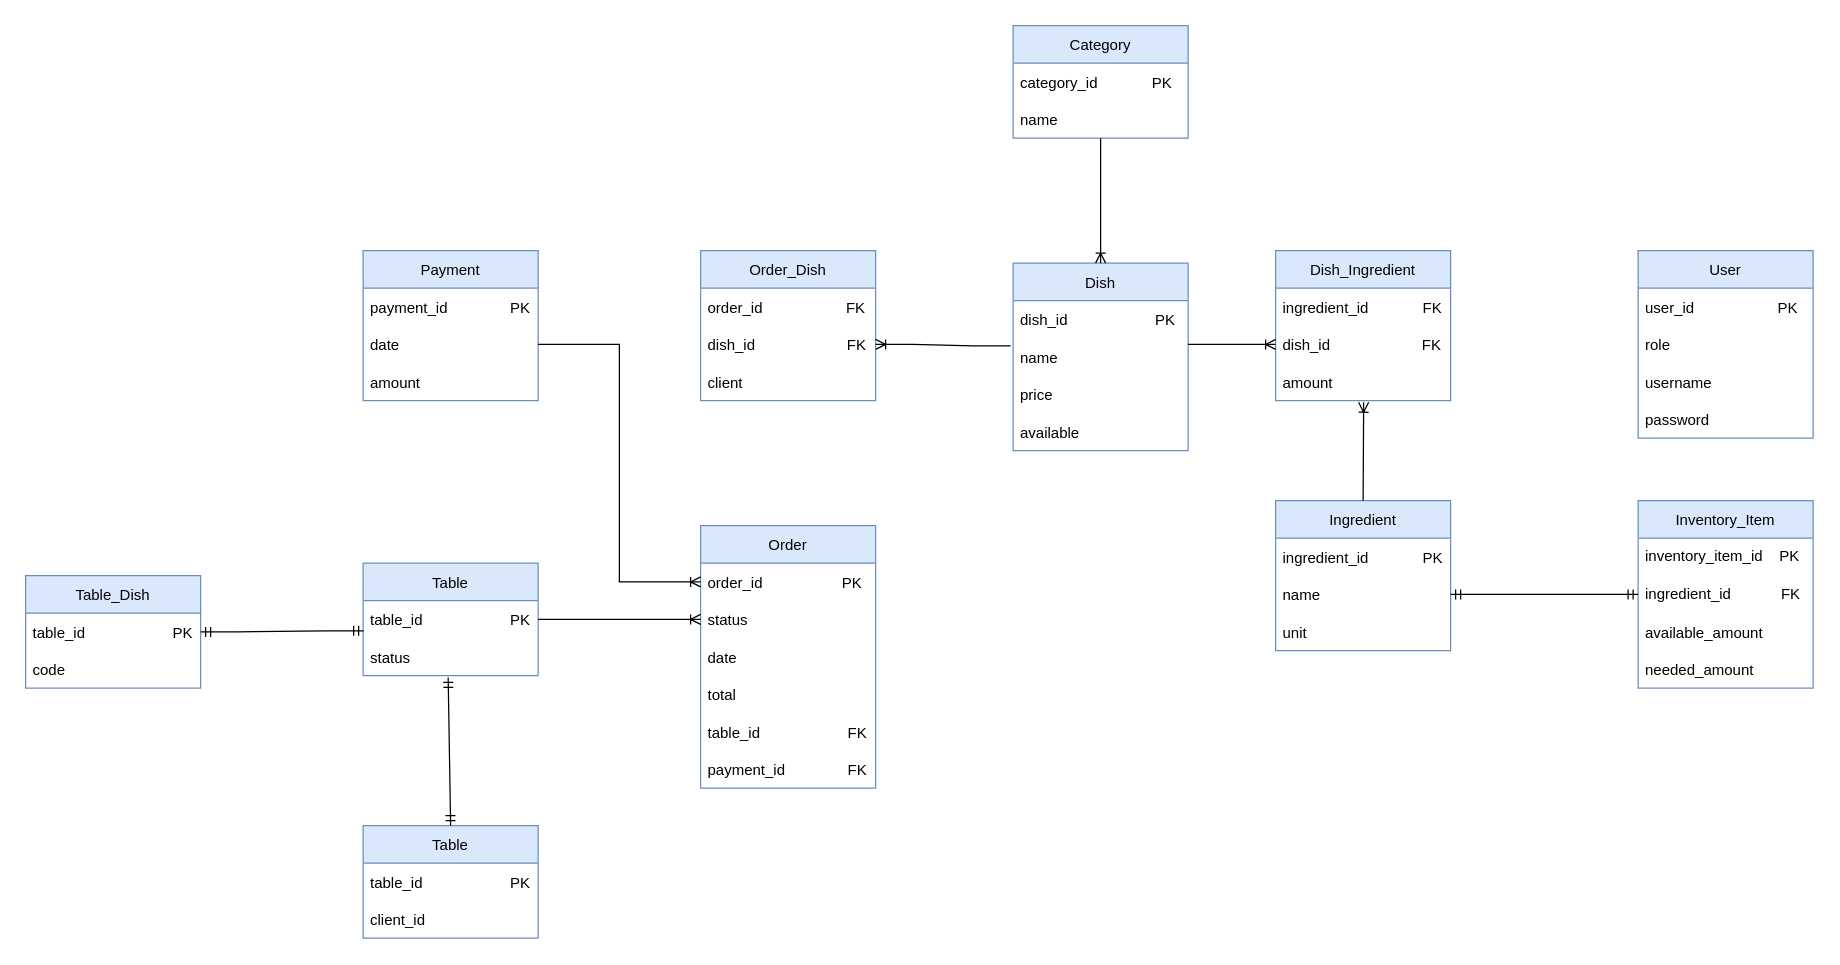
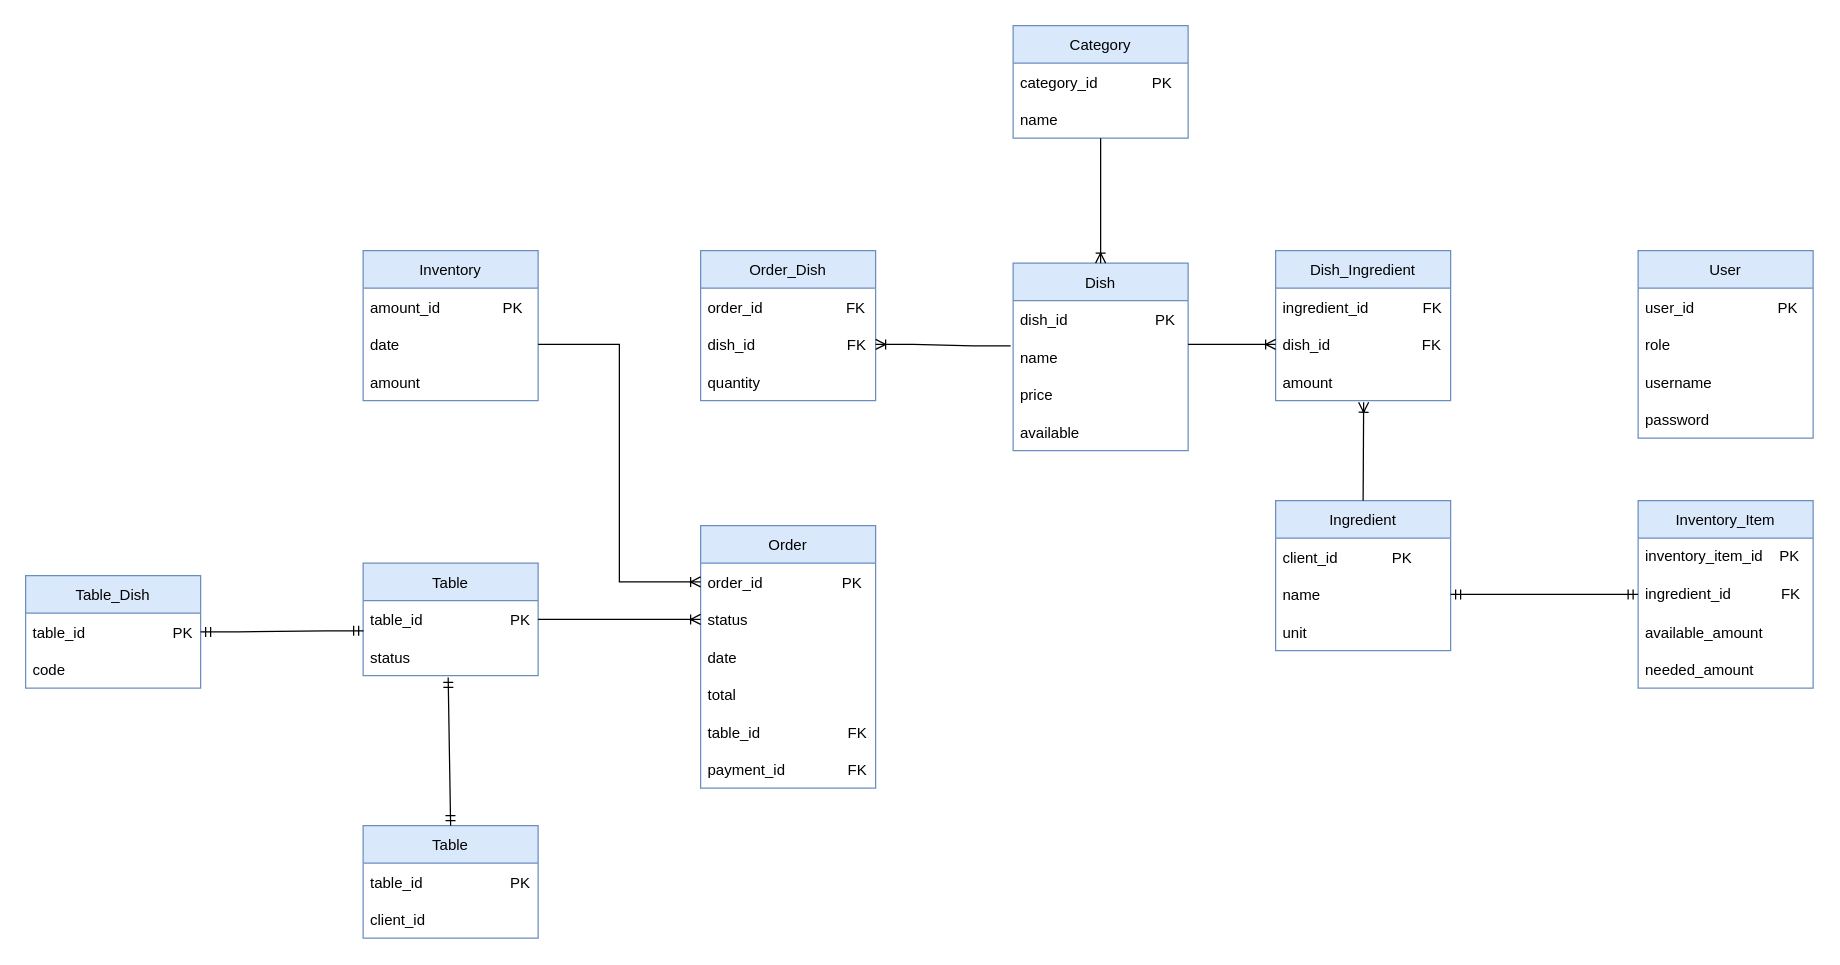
node "Payment": label "Payment" -> "Inventory"
node "payment_id PK": label "payment_id PK" -> "amount_id PK"
node "client": label "client" -> "quantity"
node "ingredient_id PK": label "ingredient_id PK" -> "client_id PK"
